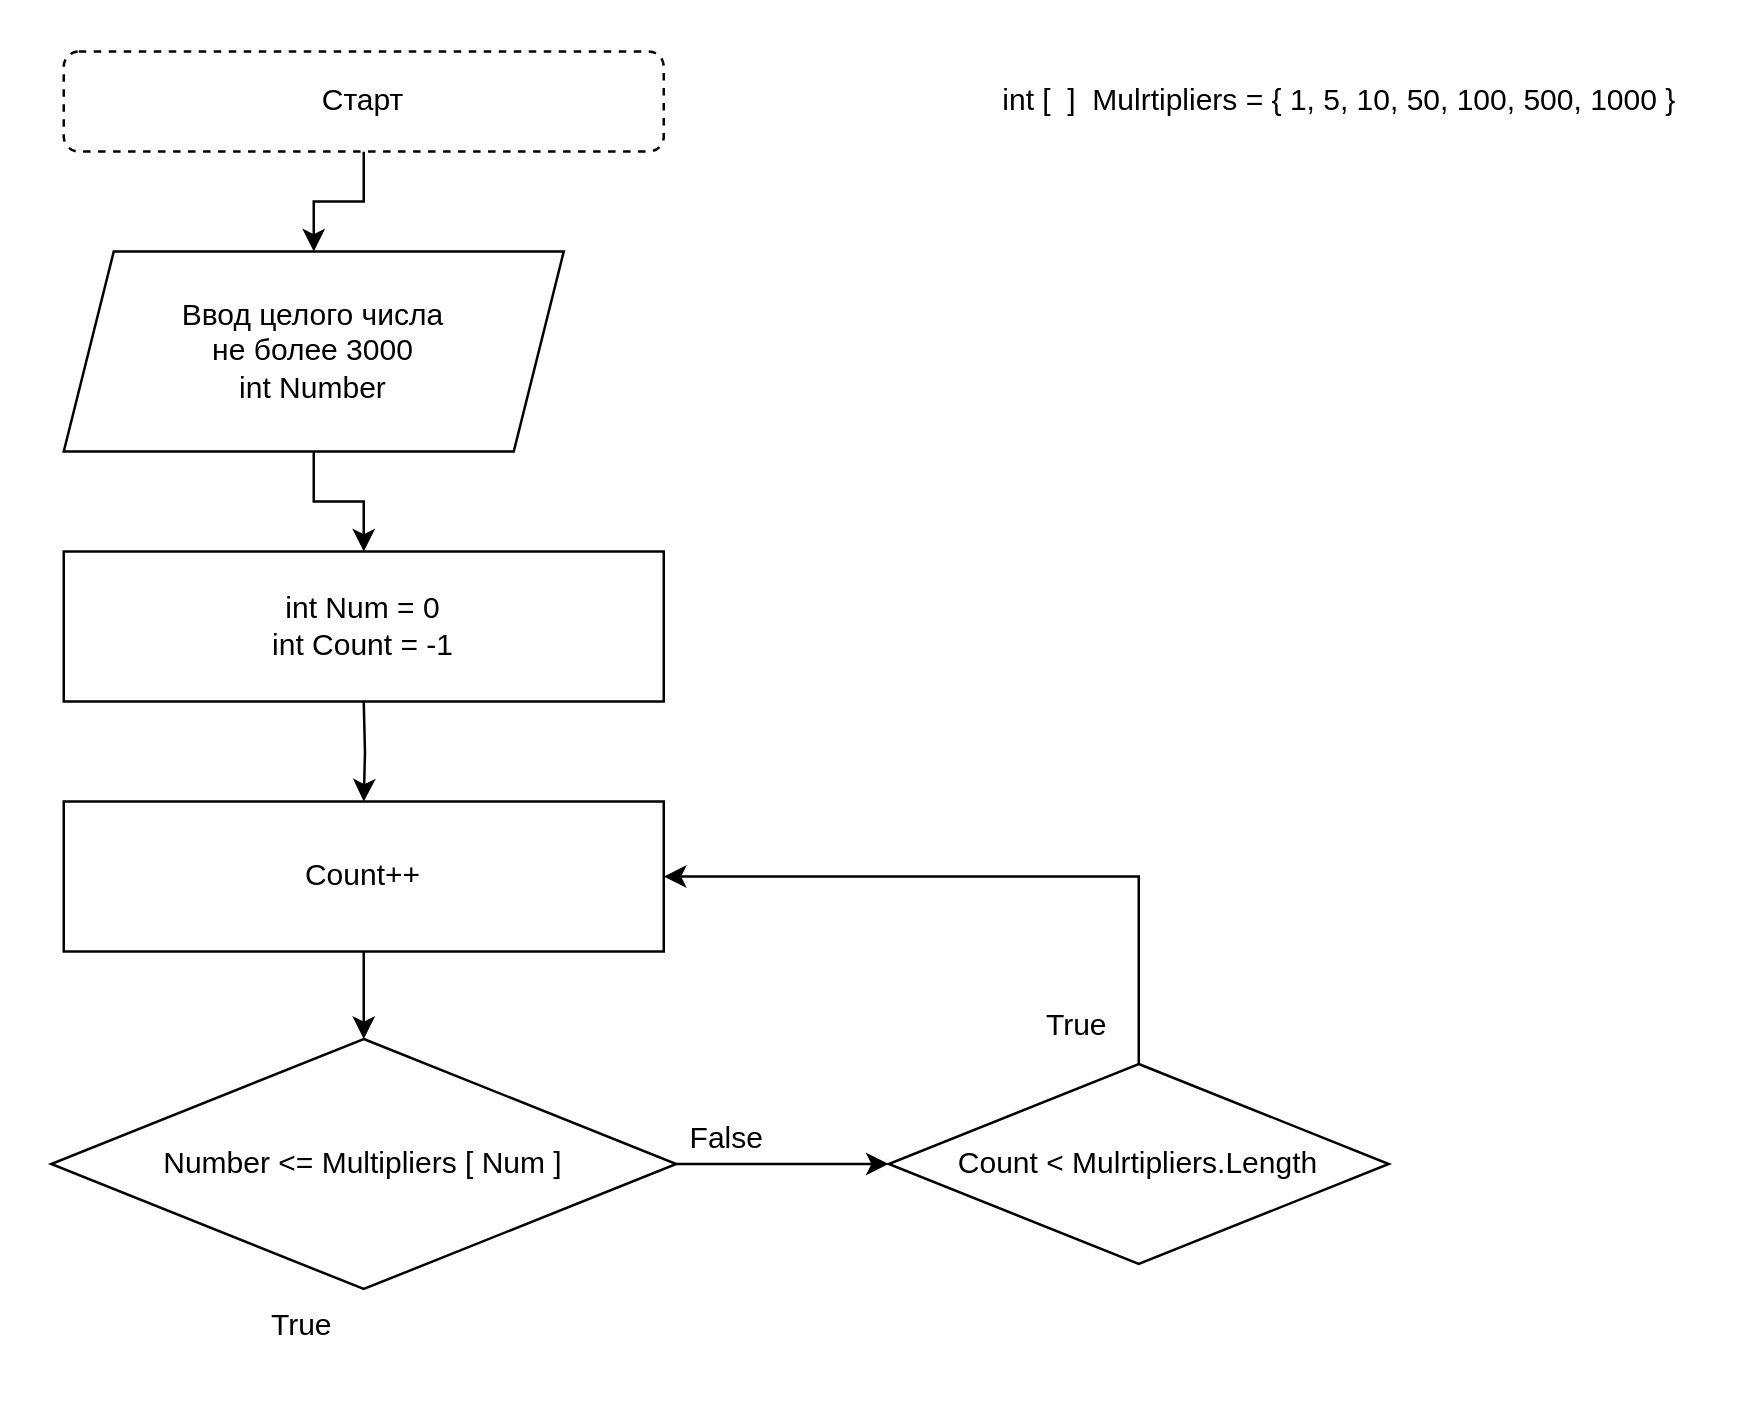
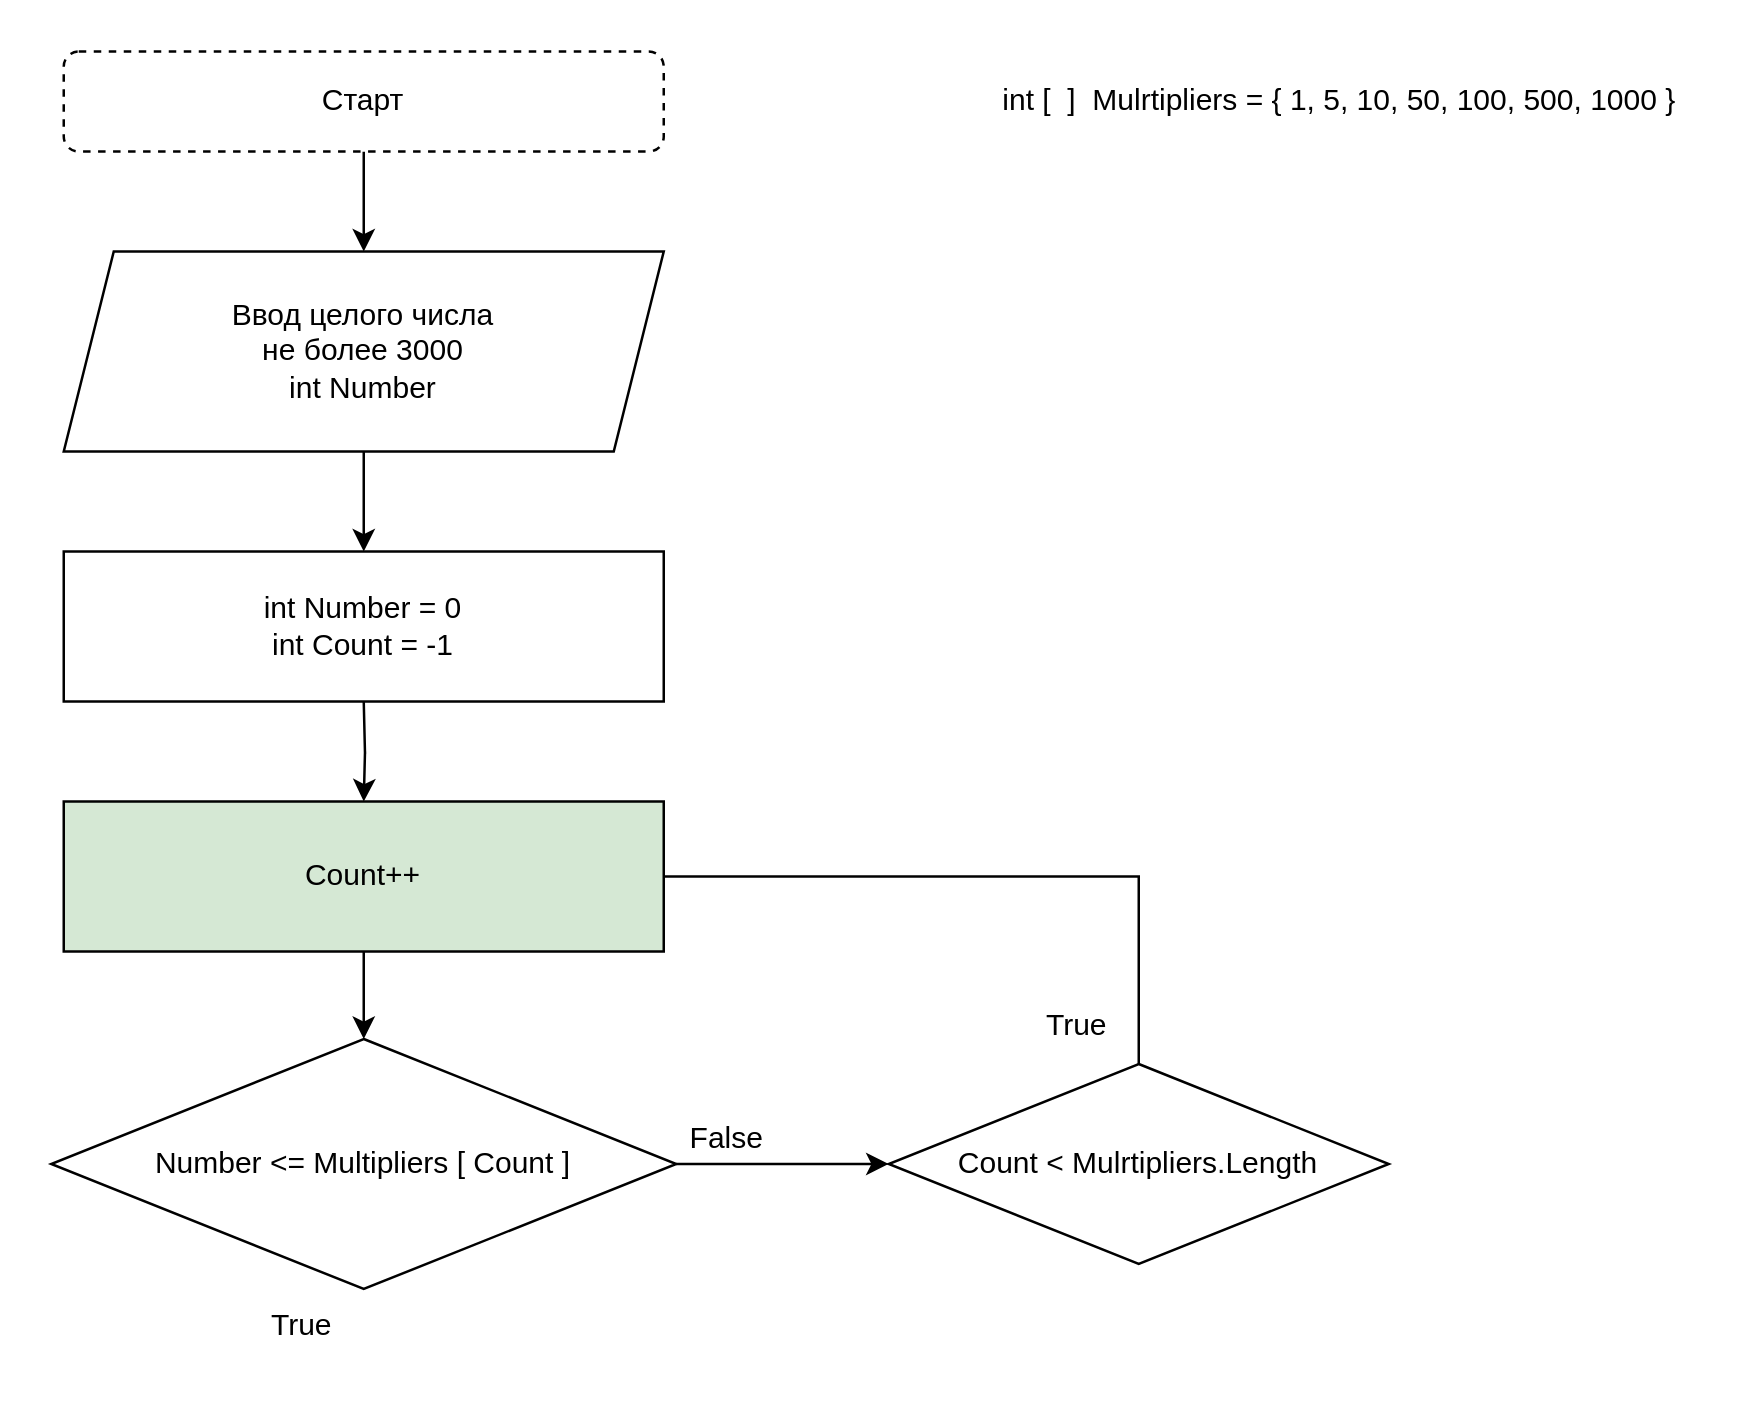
node "Ввод целого числа не более 3000 int Number": size 500x200 -> 600x200
node "int Num = 0 int Count = -1": label "int Num = 0 int Count = -1" -> "int Number = 0 int Count = -1"
node "Count++": fillcolor #ffffff -> #d5e8d4
edge "Count < Mulrtipliers.Length" -> "Count++": arrowhead classic -> none
node "Number <= Multipliers [ Num ]": label "Number <= Multipliers [ Num ]" -> "Number <= Multipliers [ Count ]"
